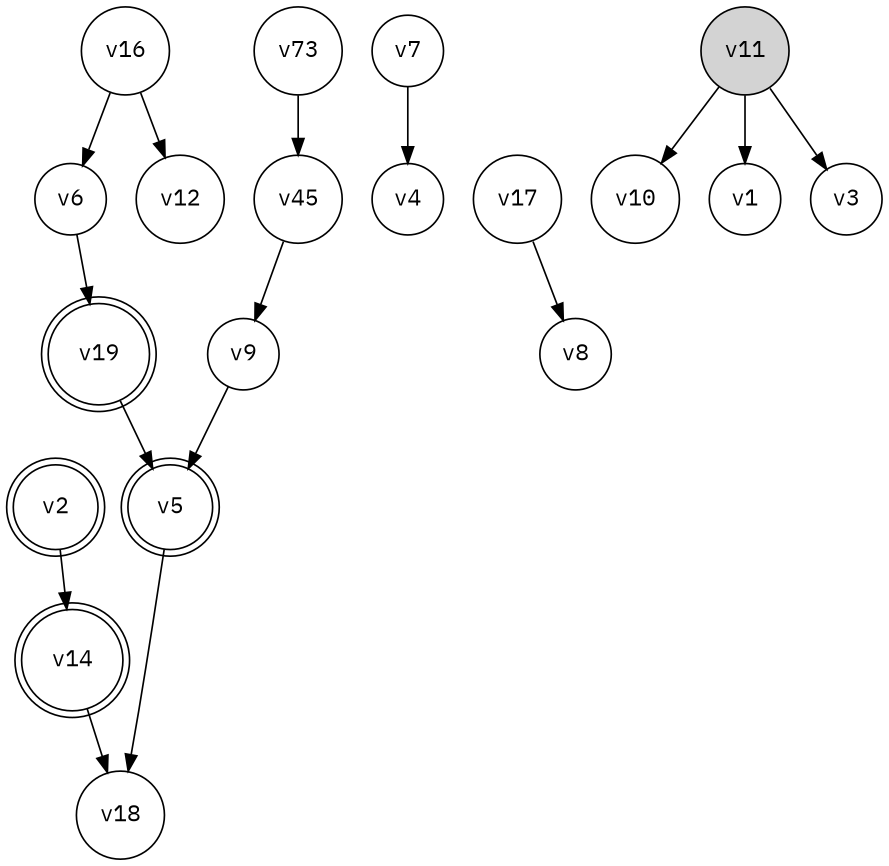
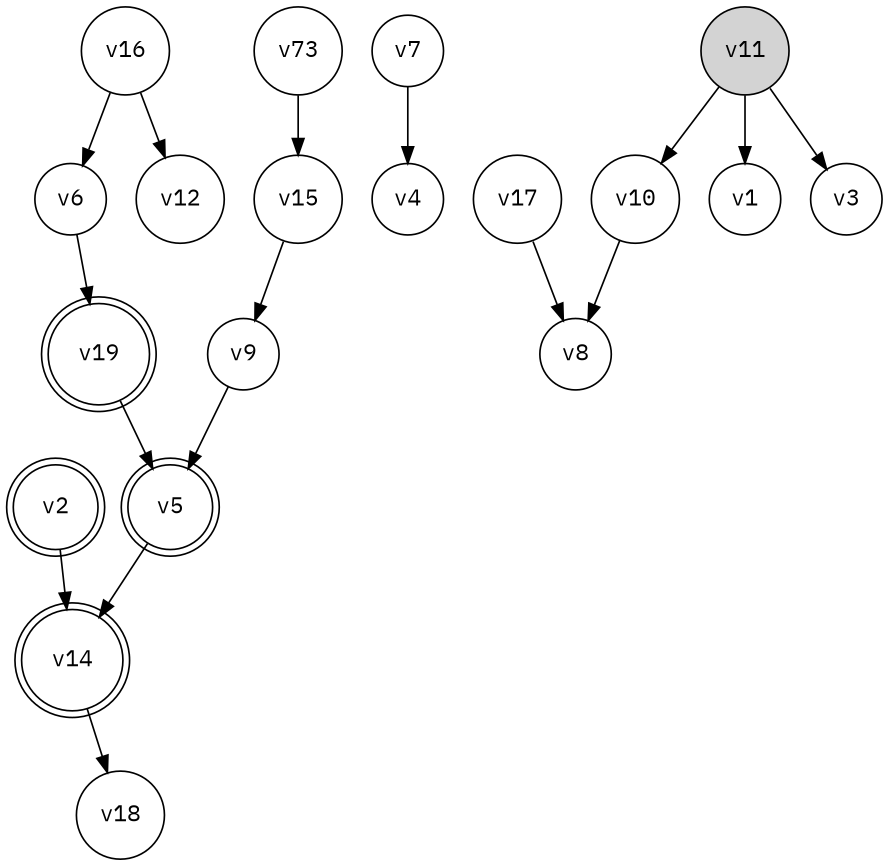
node "v45": label "v45" -> "v15"
edge "v10" -> "v8": added
edge "v5" -> "v18": now "v5" -> "v14"
